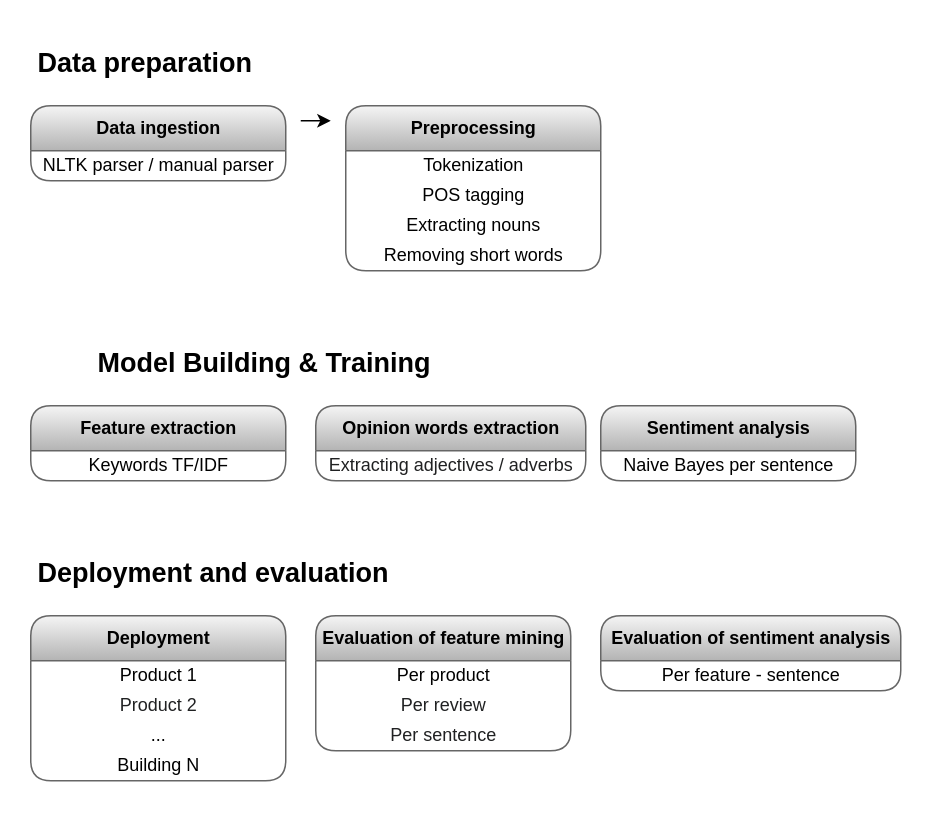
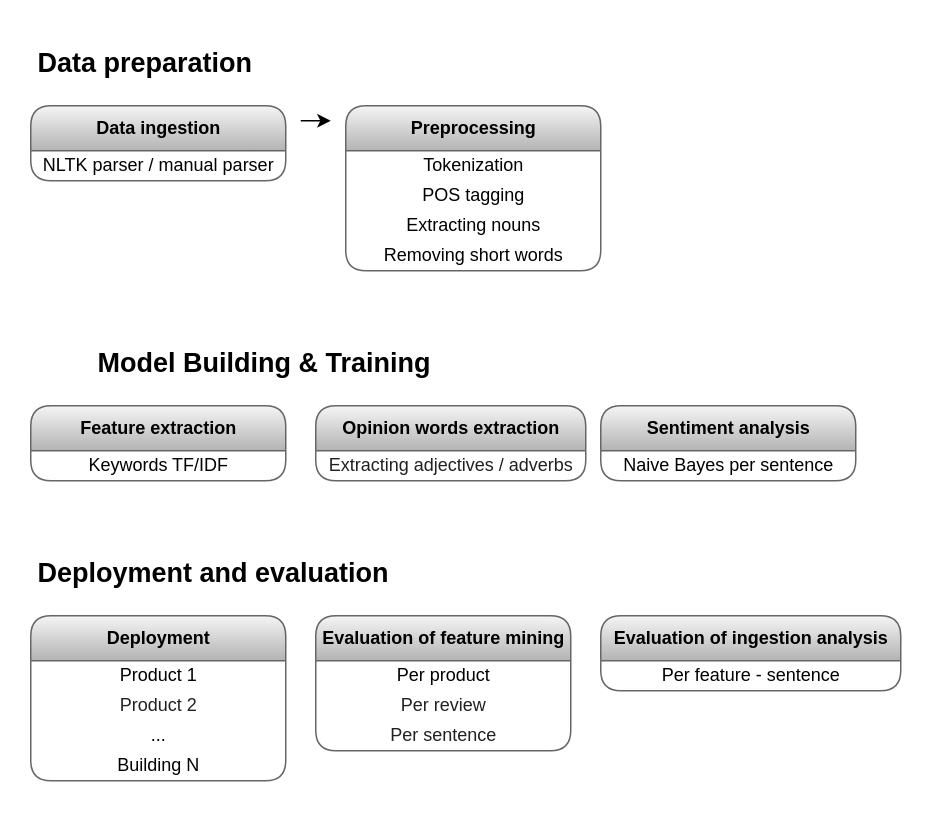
node "Evaluation of sentiment analysis": label "Evaluation of sentiment analysis" -> "Evaluation of ingestion analysis"
